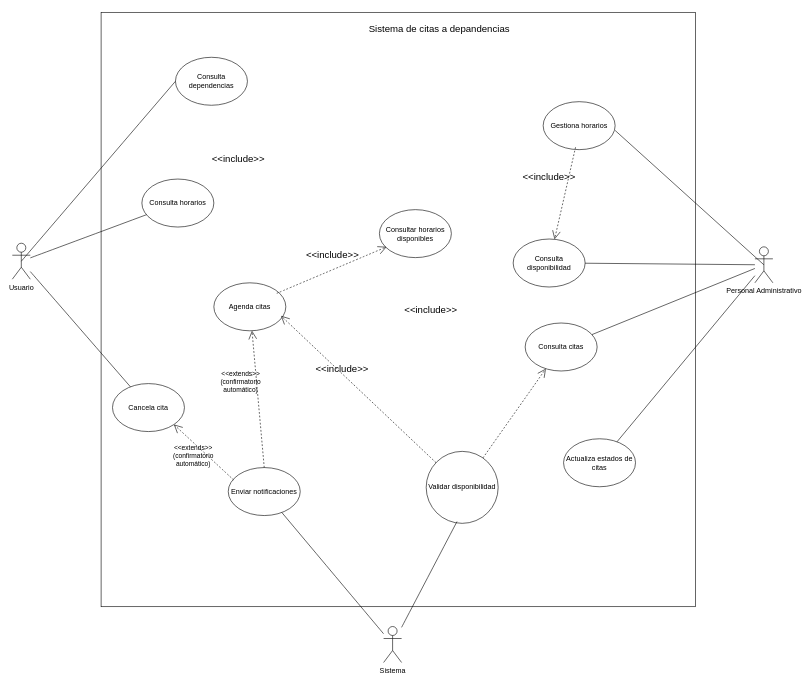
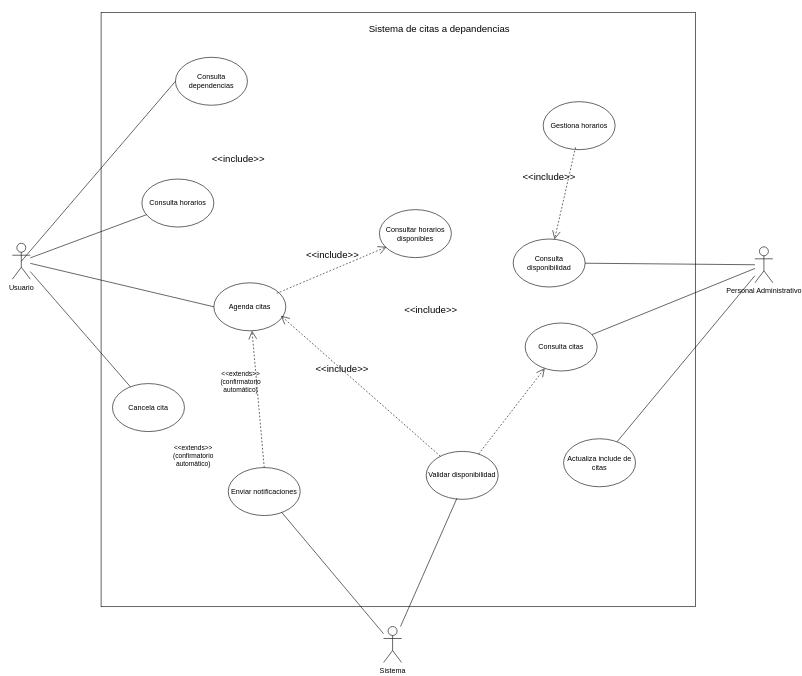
edge "Gestiona horarios" -- "Personal Administrativo": removed
edge "Usuario" -- "Agenda citas": added
edge "Enviar notificaciones" -> "Cancela cita": removed
node "Actualiza estados de citas": label "Actualiza estados de citas" -> "Actualiza include de citas"
node "Validar disponibilidad": size 72x72 -> 72x48
